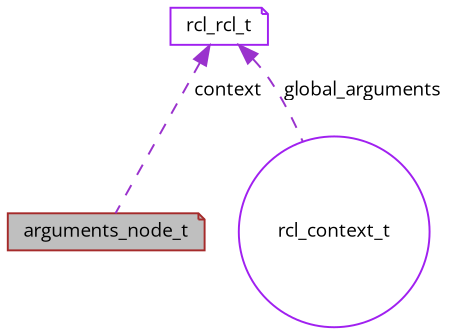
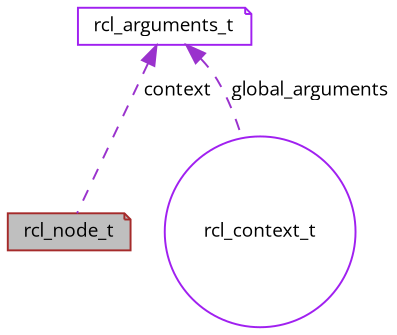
node "rcl_rcl_t": label "rcl_rcl_t" -> "rcl_arguments_t"
node "arguments_node_t": label "arguments_node_t" -> "rcl_node_t"
